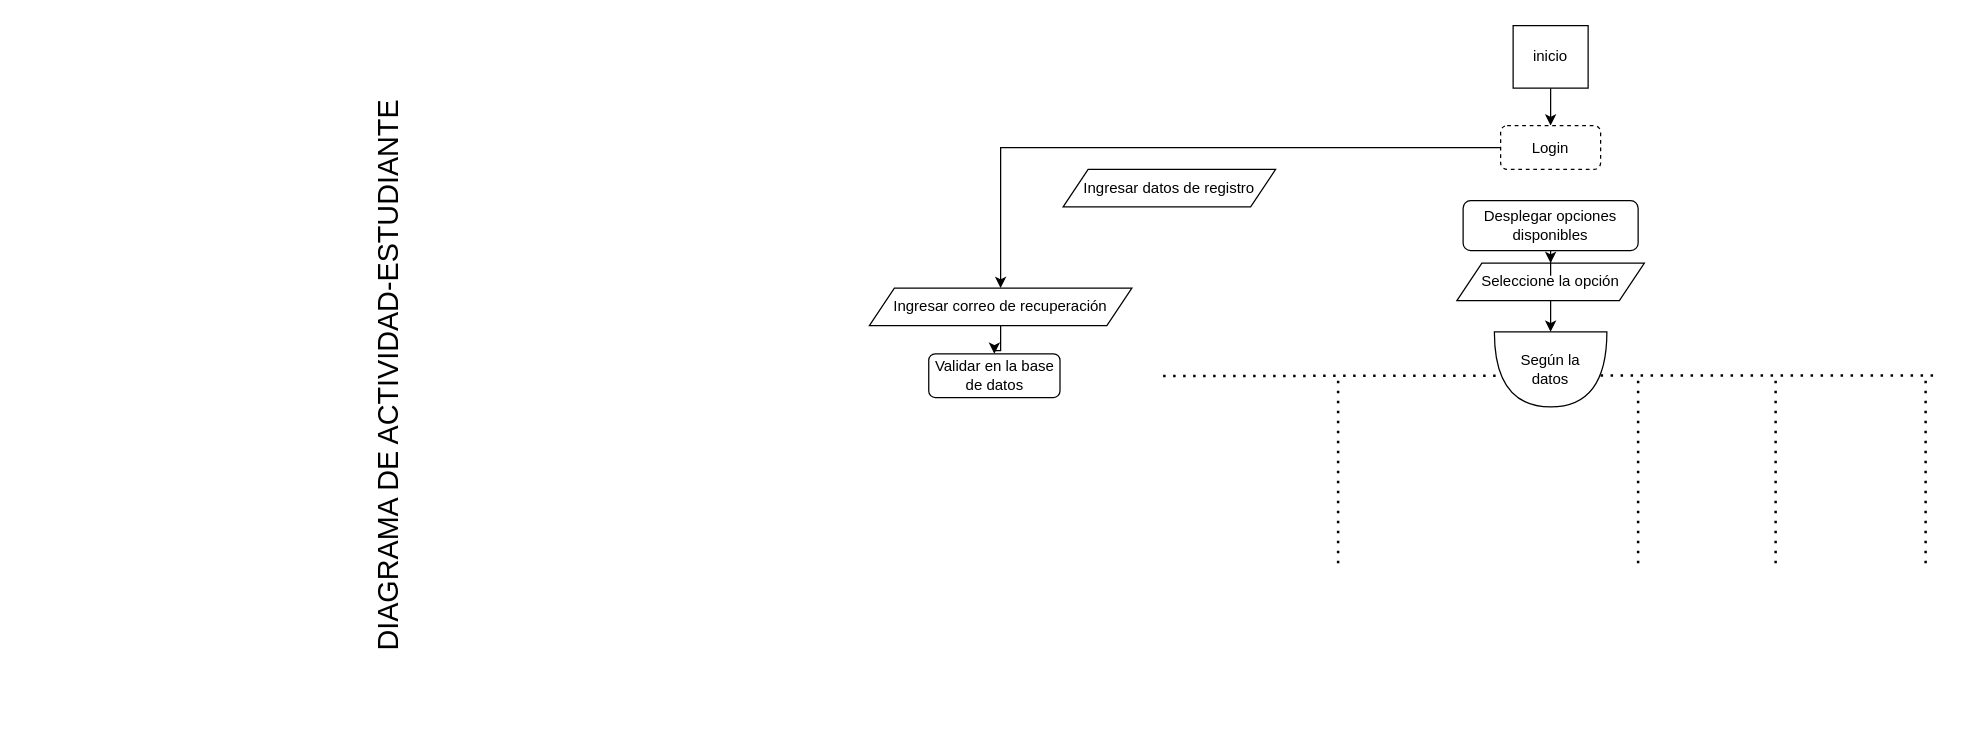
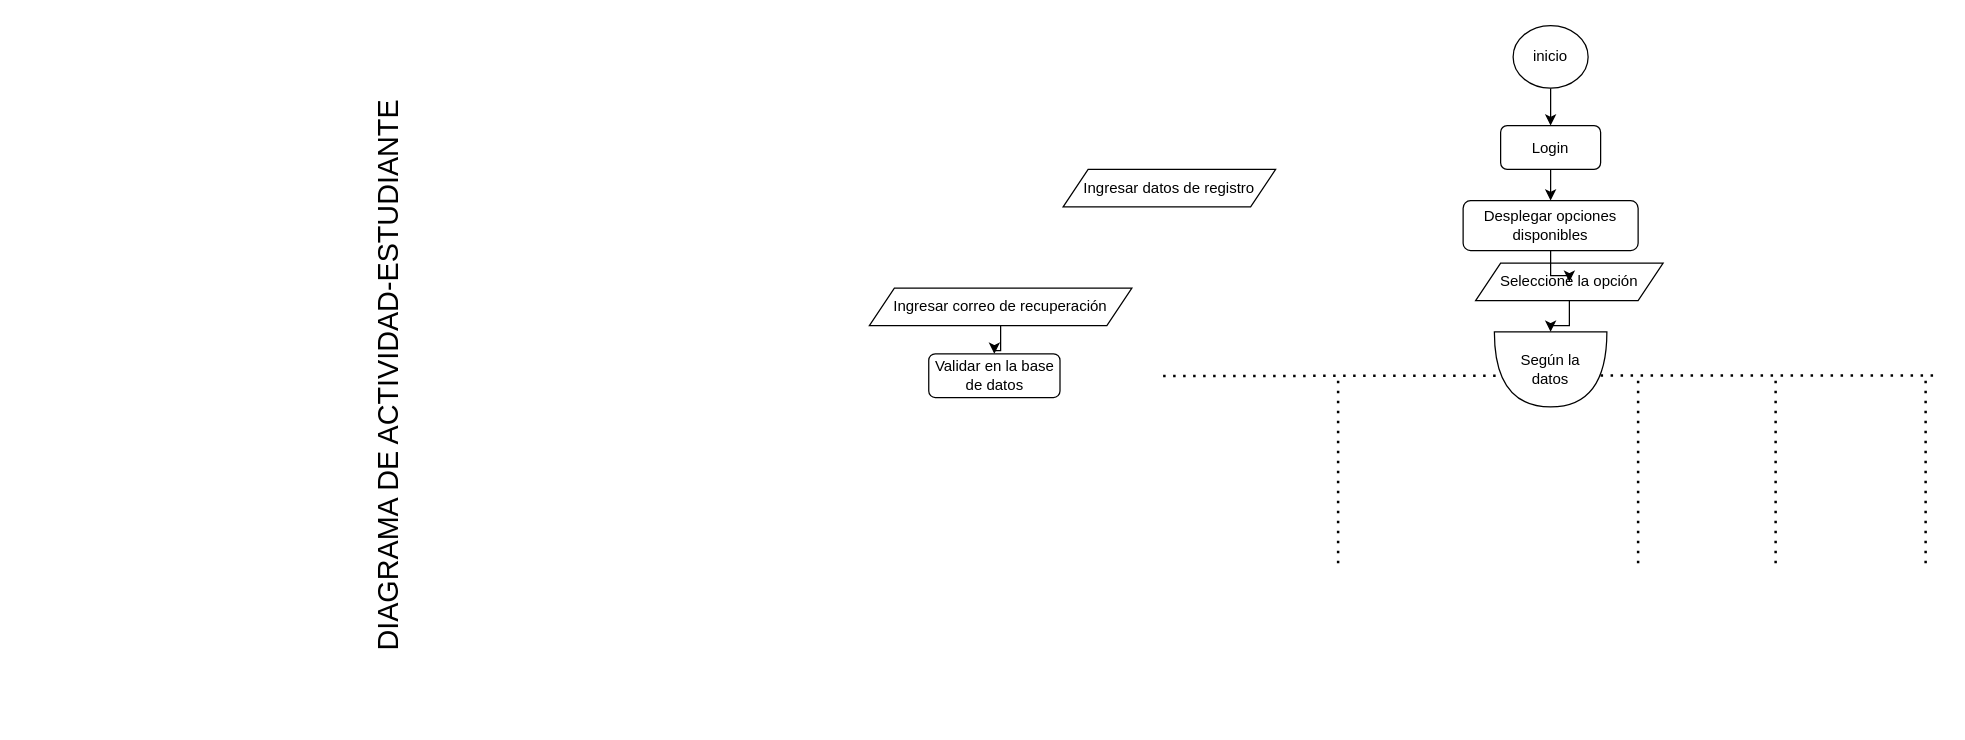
node "inicio": shape rectangle -> ellipse
edge "Login" -> "Ingresar correo de recuperación": now "Login" -> "Desplegar opciones disponibles"
node "Login": style dashed -> solid
node "Seleccione la opción": moved (1551, 282) -> (1569, 282)
